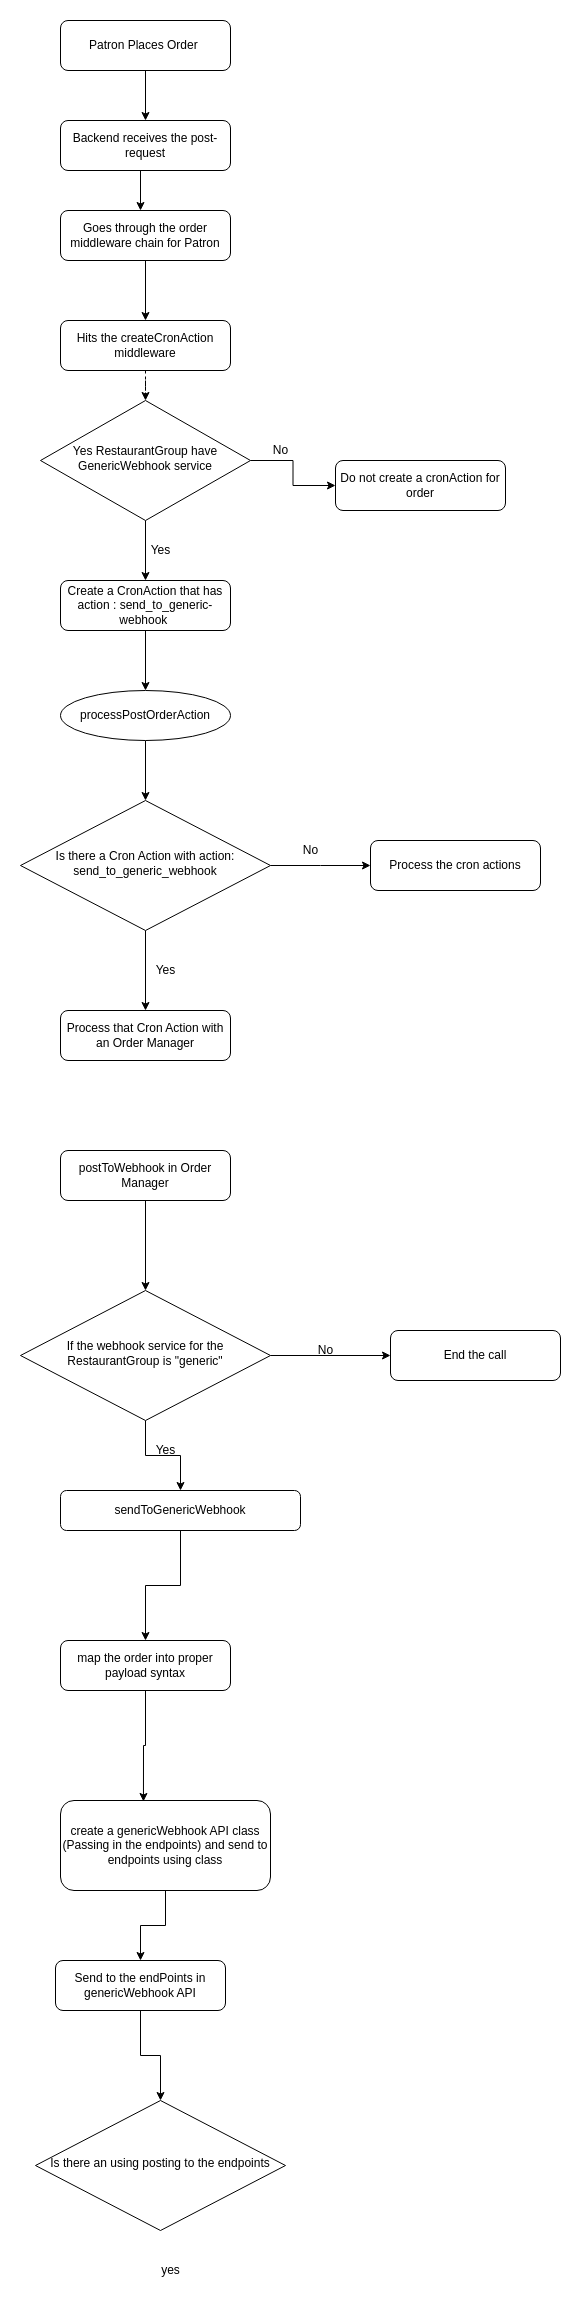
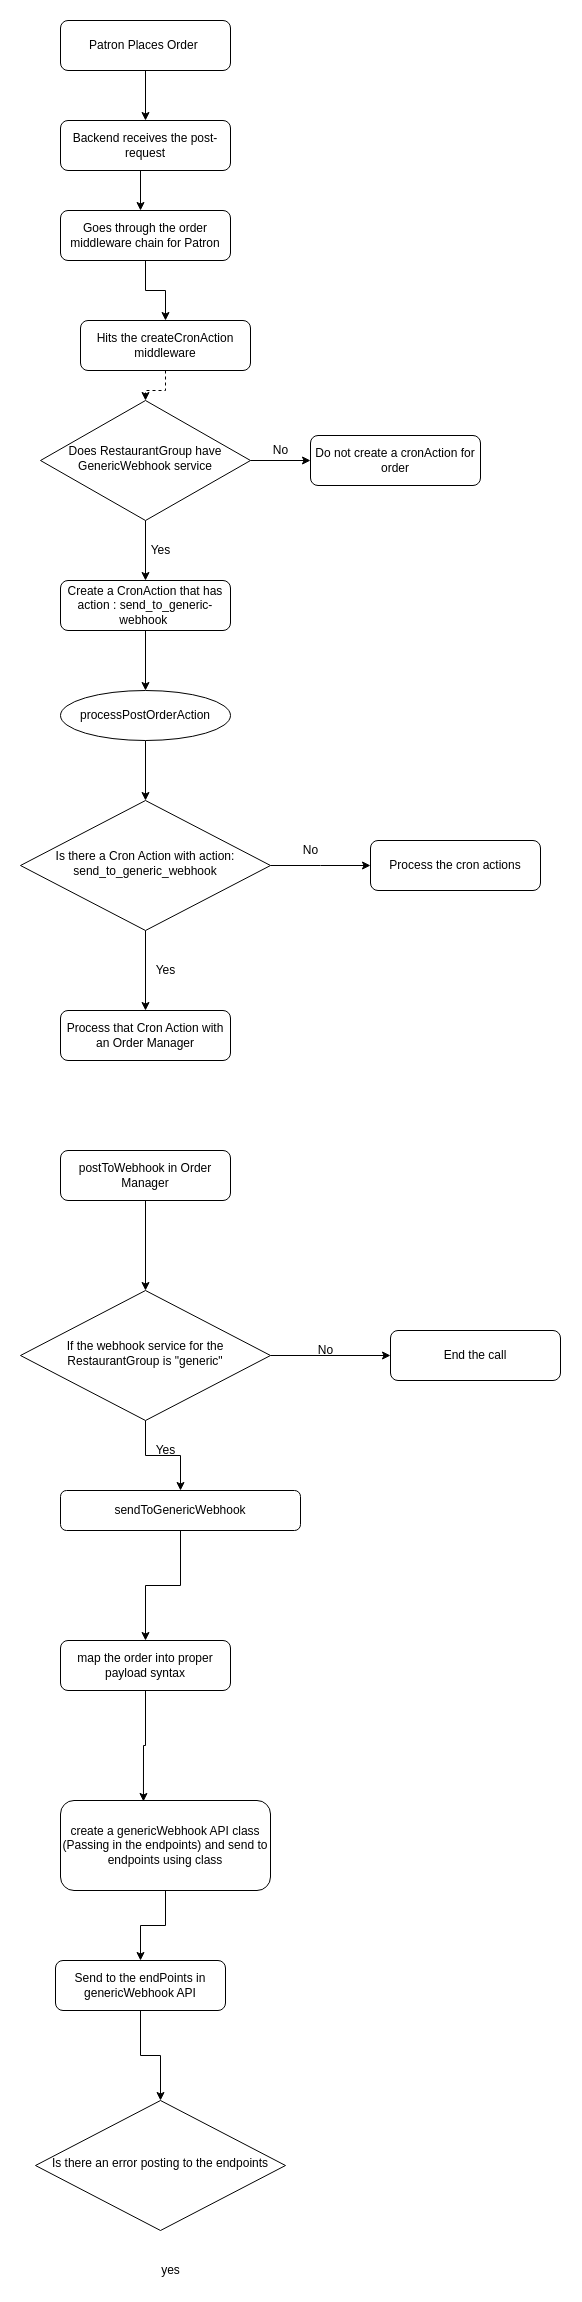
node "Hits the createCronAction middleware": moved (146, 346) -> (166, 346)
node "Yes RestaurantGroup have GenericWebhook service": label "Yes RestaurantGroup have GenericWebhook service" -> "Does RestaurantGroup have GenericWebhook service"
node "Do not create a cronAction for order": moved (421, 486) -> (396, 461)
node "Is there an using posting to the endpoints": label "Is there an using posting to the endpoints" -> "Is there an error posting to the endpoints"
